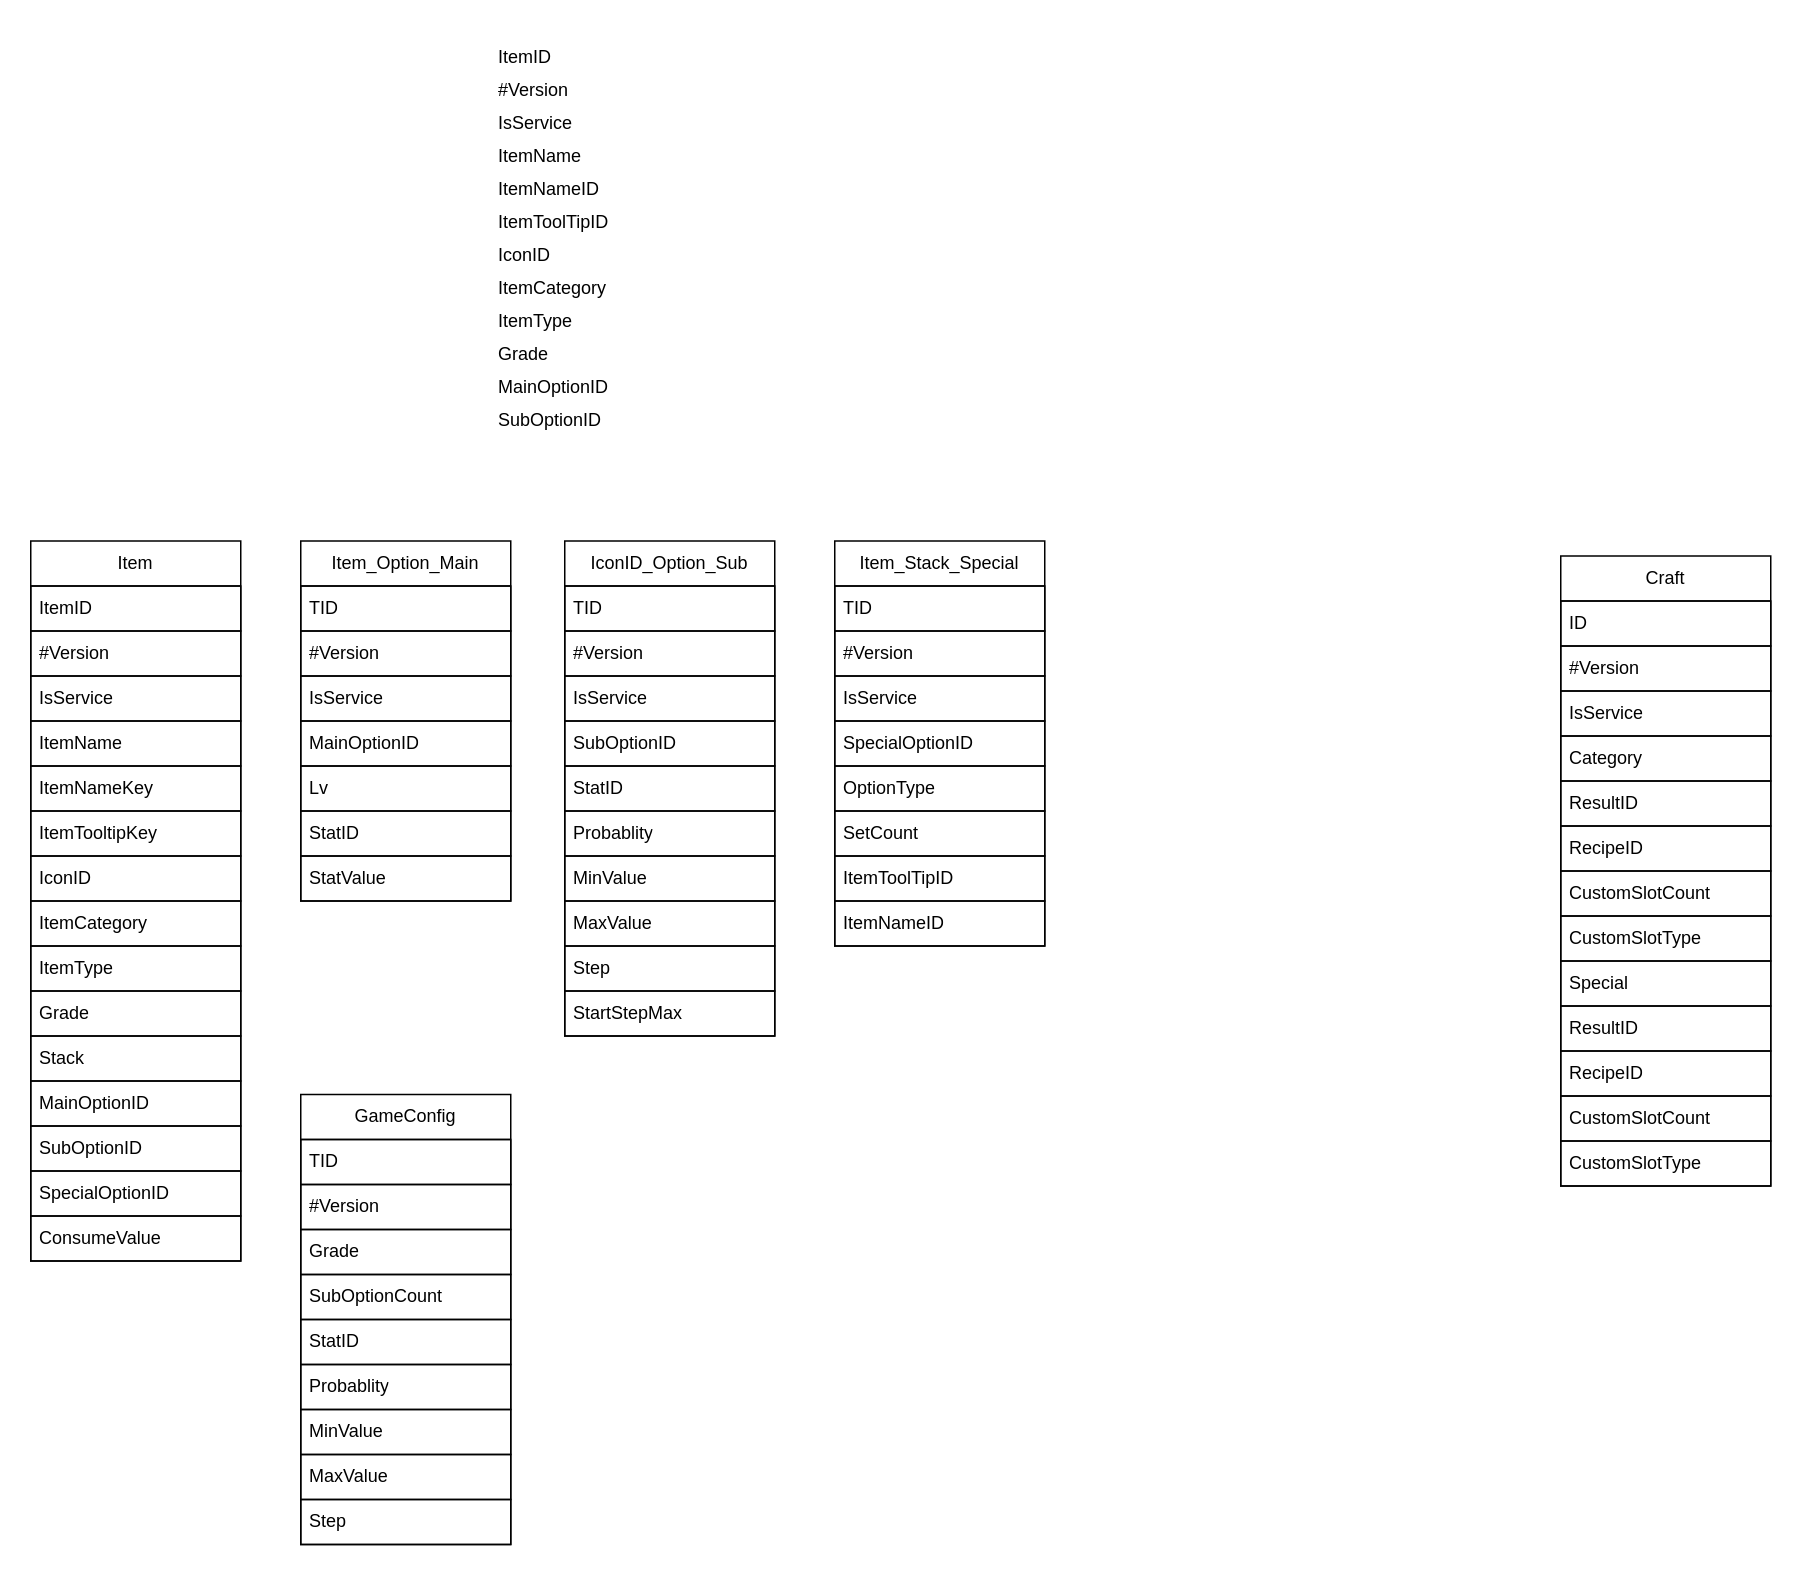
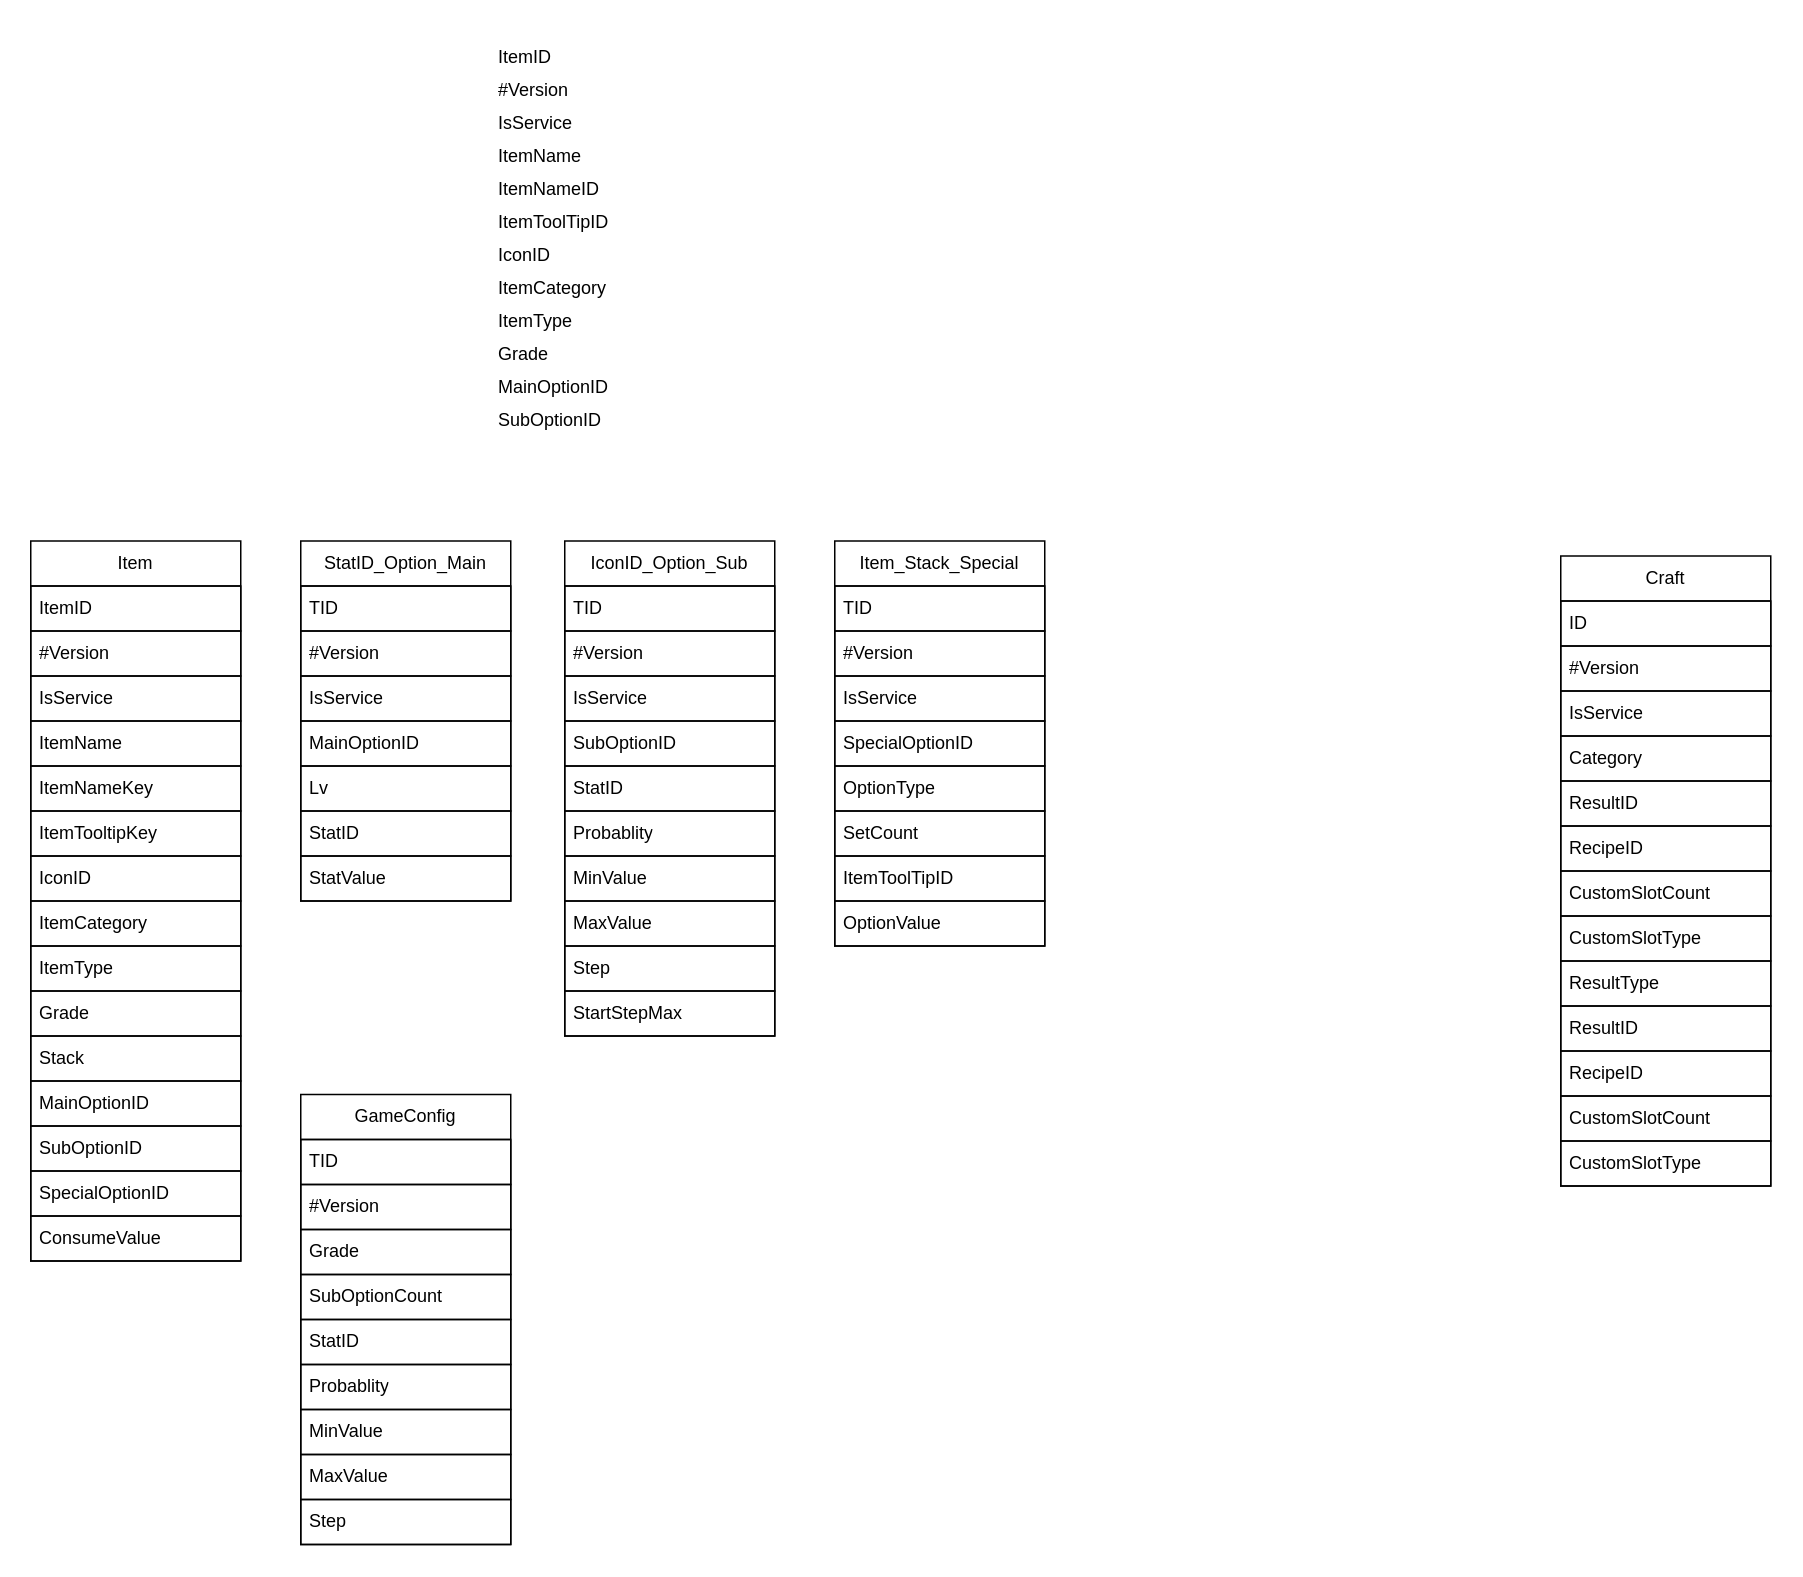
node "Item_Option_Main": label "Item_Option_Main" -> "StatID_Option_Main"
node "ItemNameID": label "ItemNameID" -> "OptionValue"
node "Special": label "Special" -> "ResultType"
